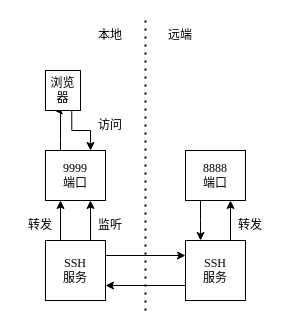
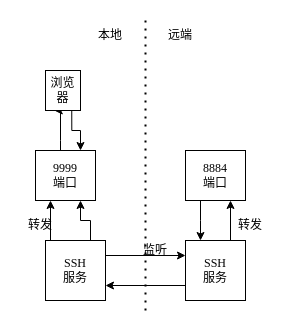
node "访问": removed
node "9999 端口": moved (76, 176) -> (66, 176)
node "8888 端口": label "8888 端口" -> "8884 端口"
node "监听": moved (111, 226) -> (156, 251)
